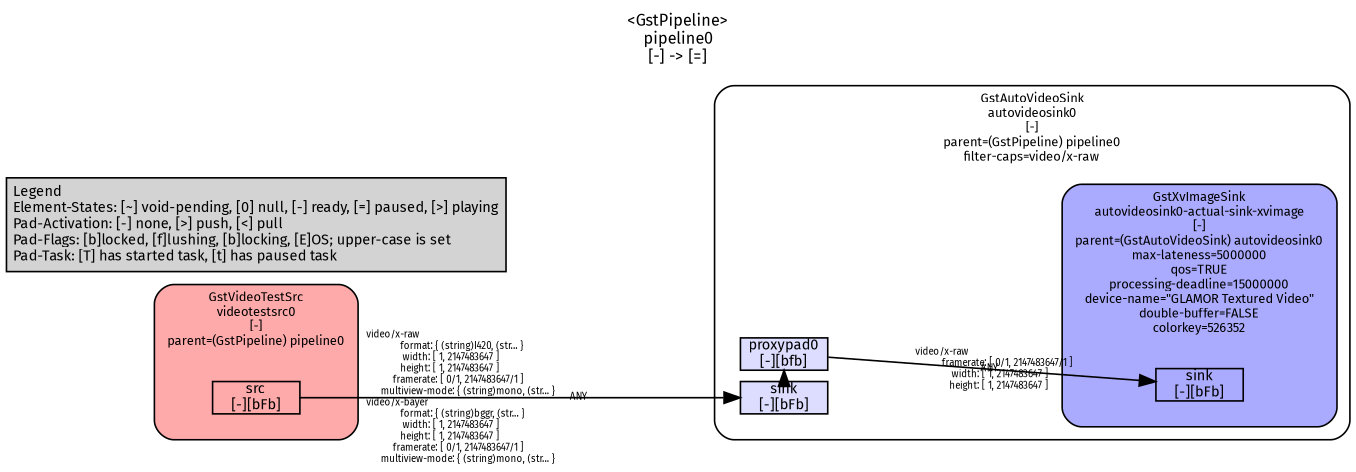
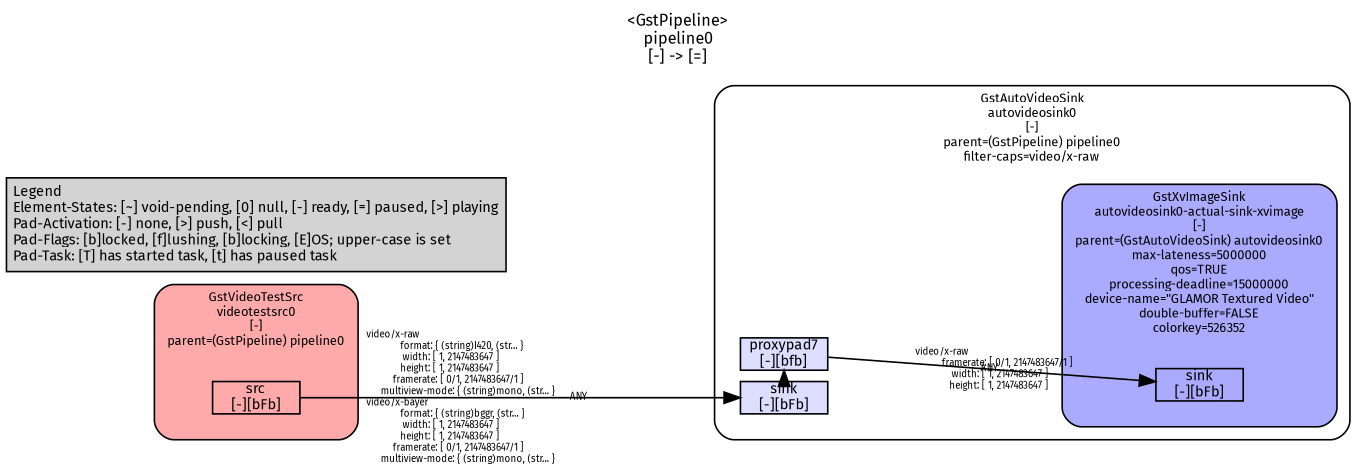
node "proxypad0 [-][bfb]": label "proxypad0 [-][bfb]" -> "proxypad7 [-][bfb]"
